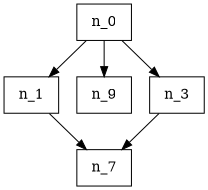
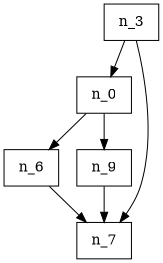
edge "n_0" -> "n_3": reversed
node "n_1": label "n_1" -> "n_6"
edge "n_9" -> "n_7": added
